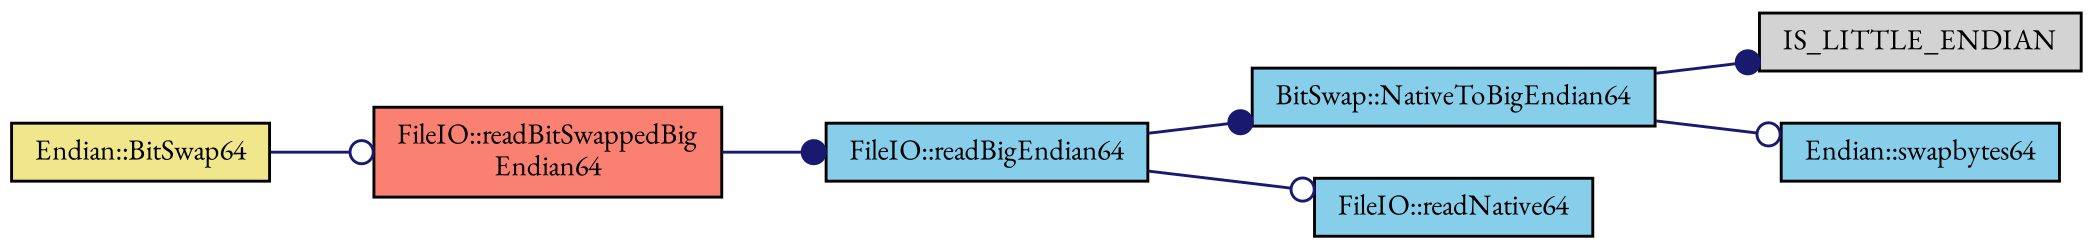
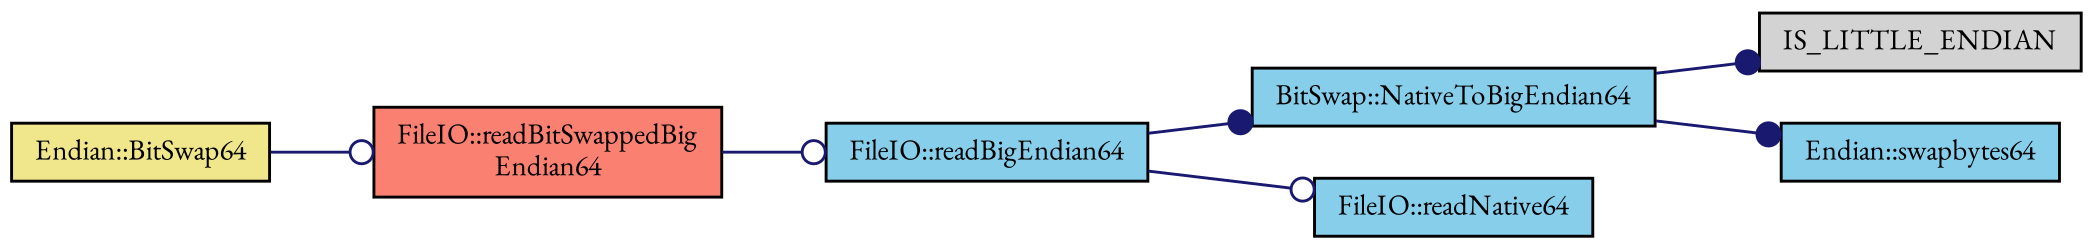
edge "BitSwap::NativeToBigEndian64" -> "Endian::swapbytes64": arrowhead odot -> dot
edge "FileIO::readBitSwappedBig Endian64" -> "FileIO::readBigEndian64": arrowhead dot -> odot
